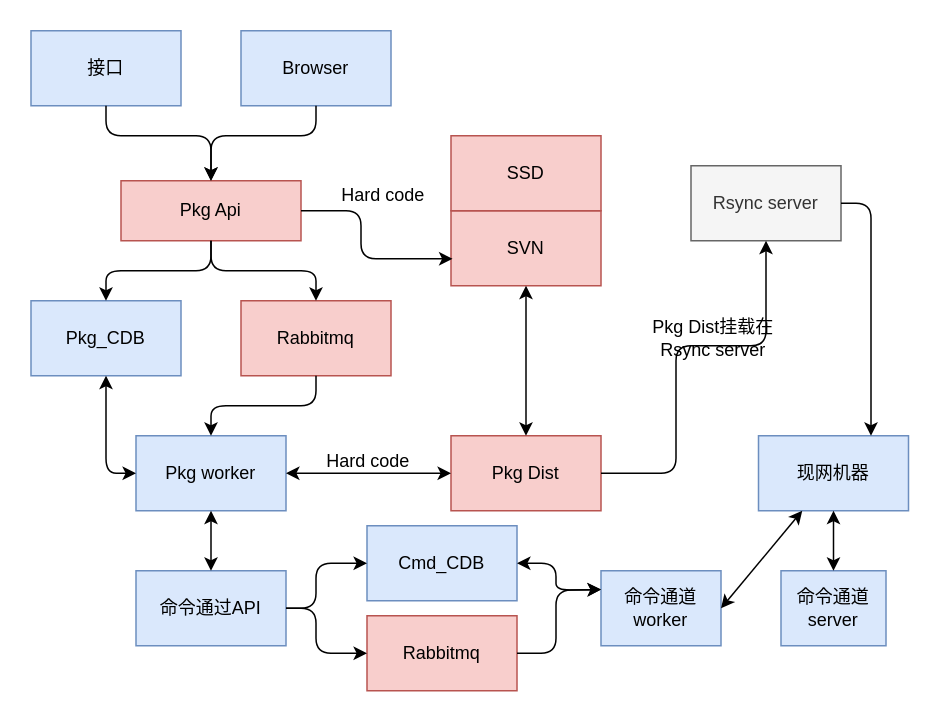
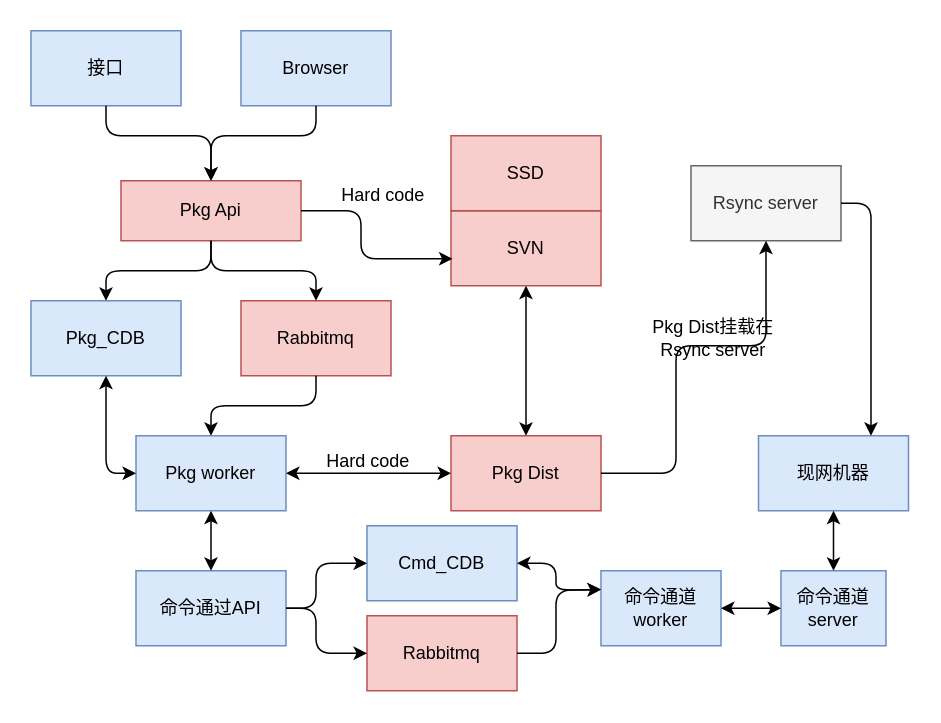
edge "现网机器" -- "命令通道worker": now "命令通道server" -- "命令通道worker"
